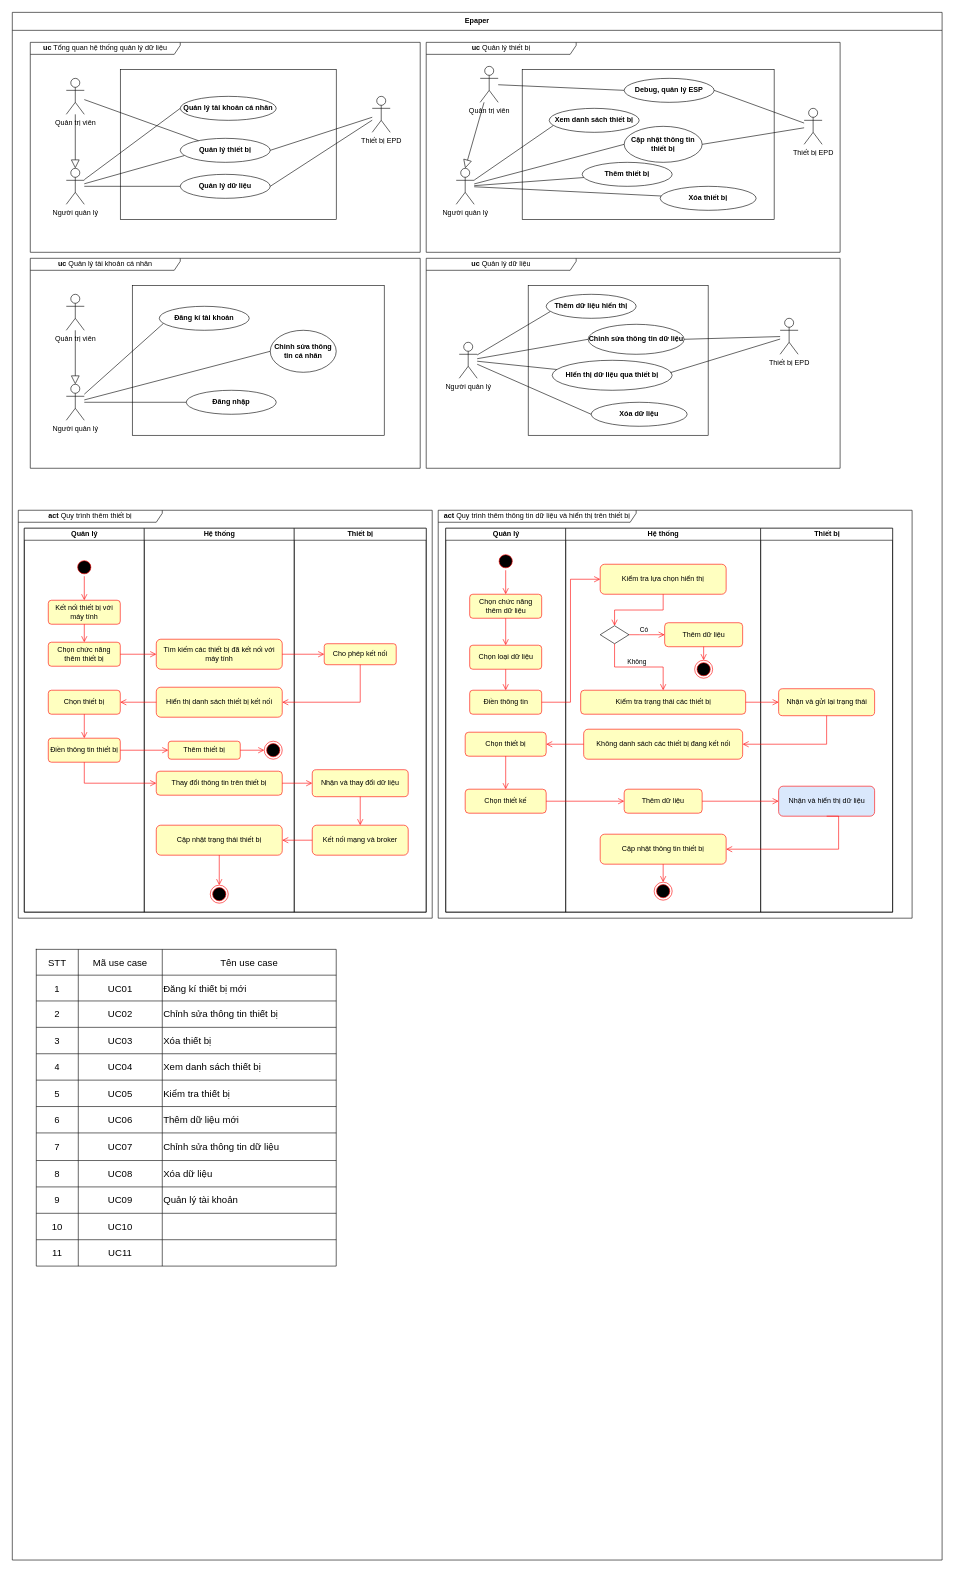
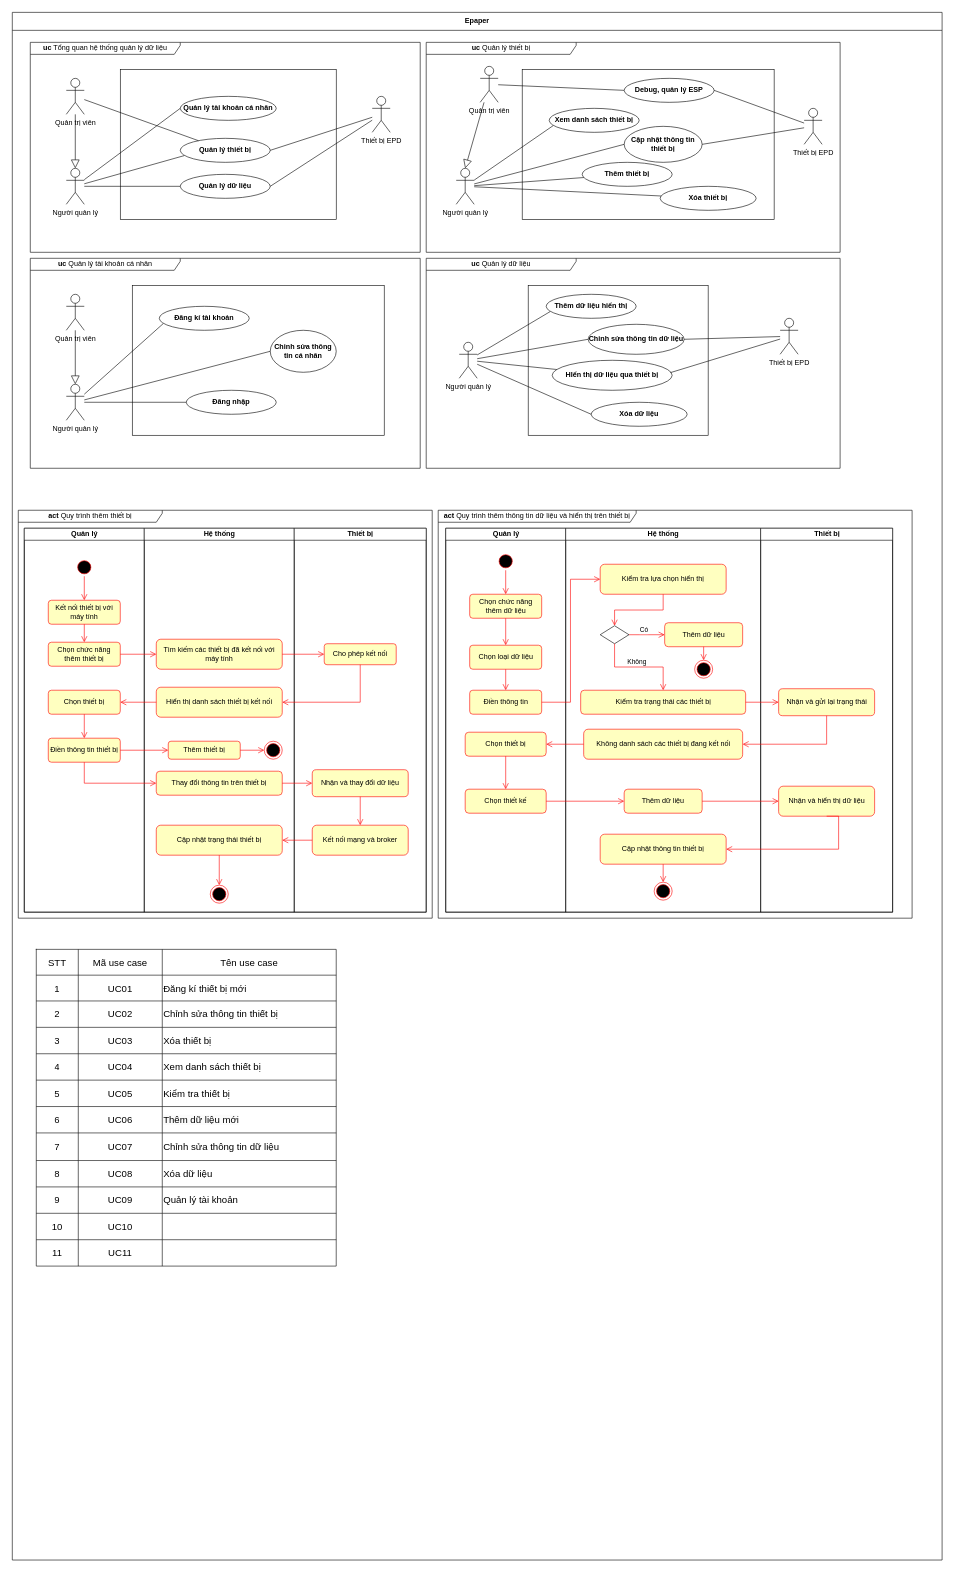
node "Nhận và hiển thị dữ liệu": fillcolor #dae8fc -> #ffffc0
